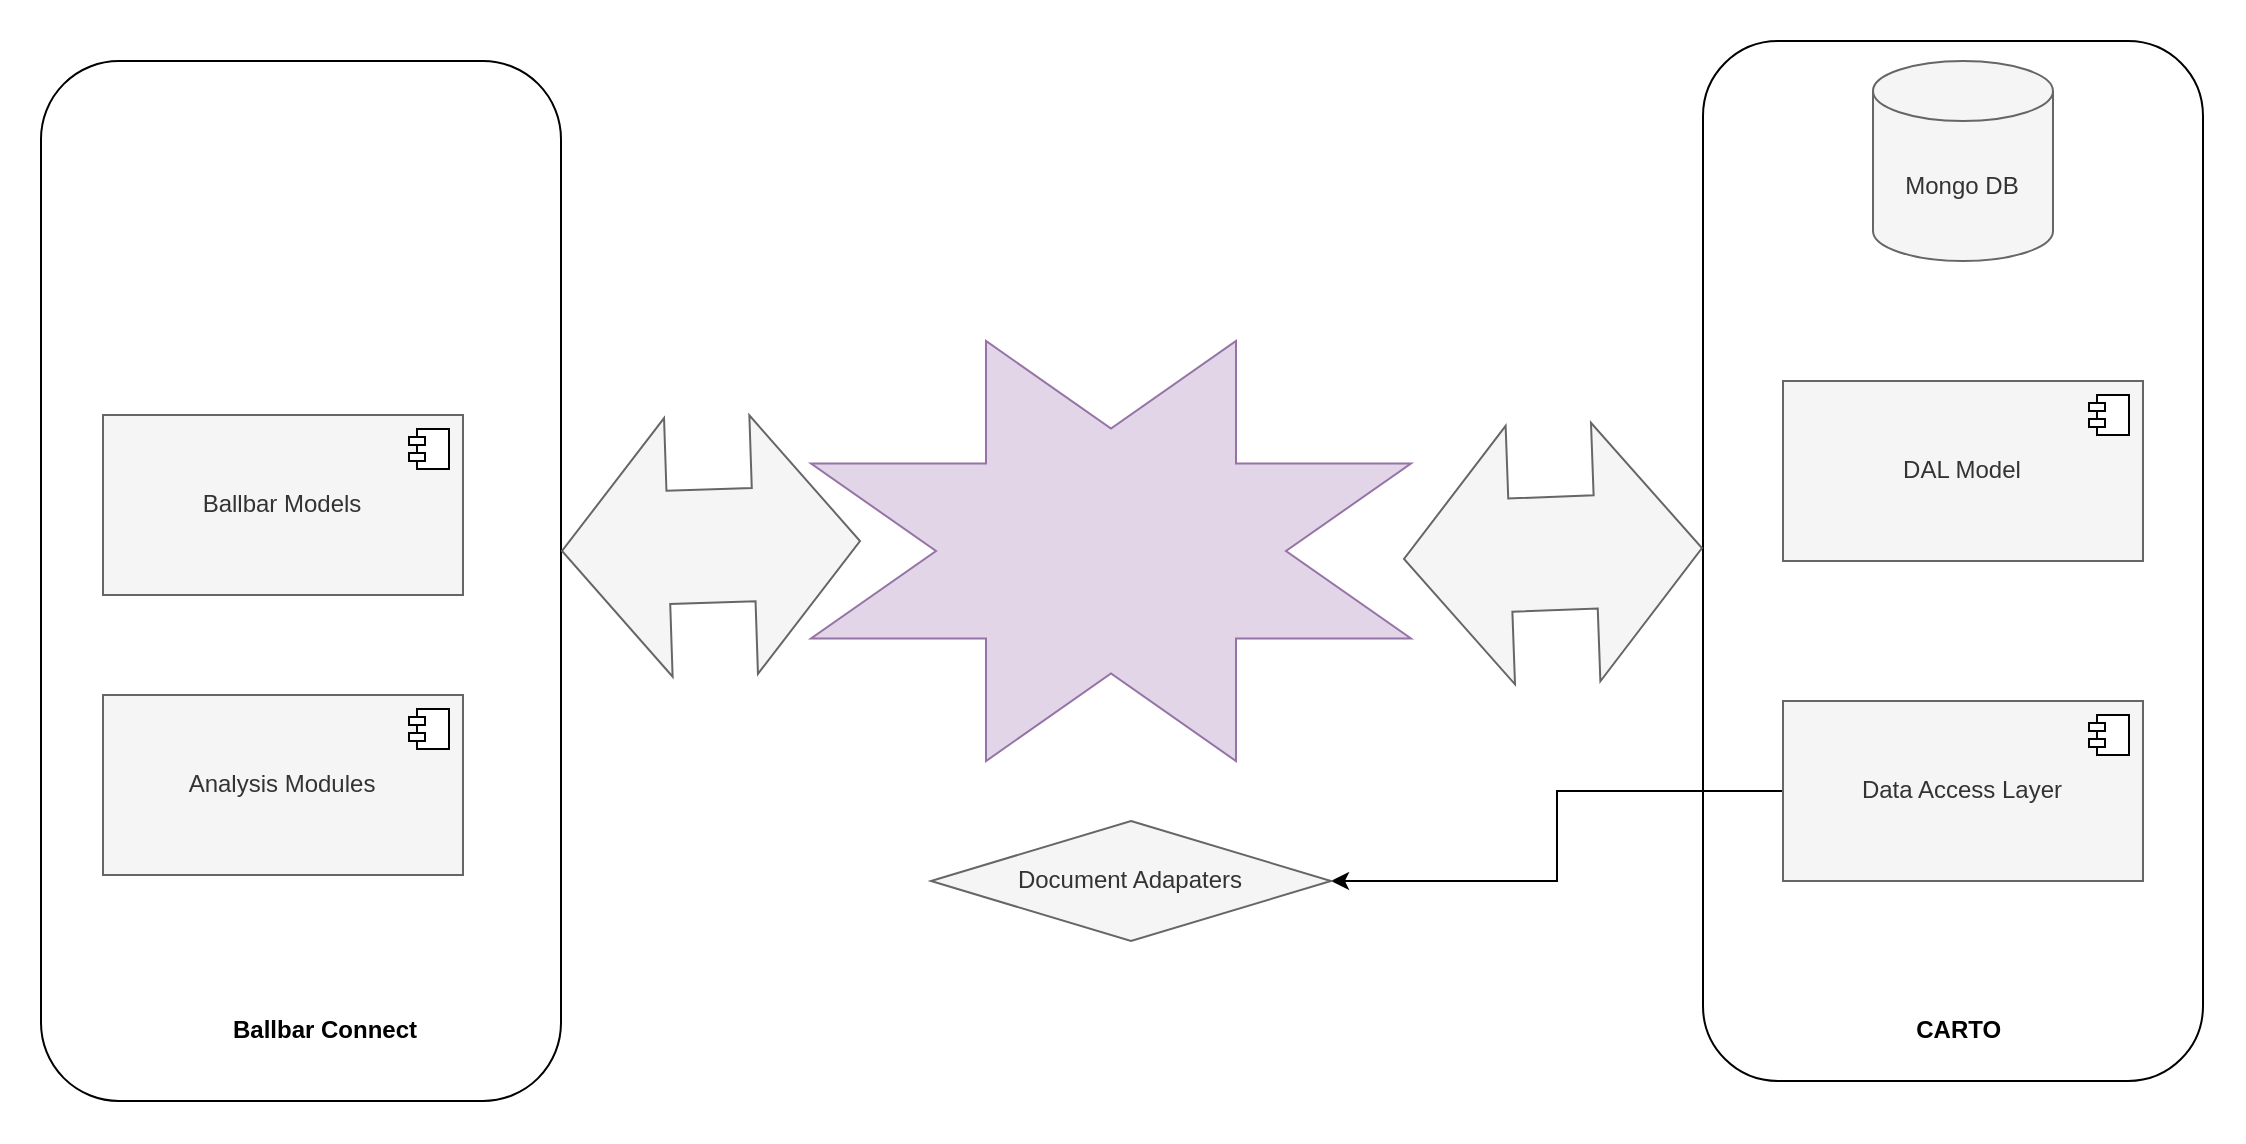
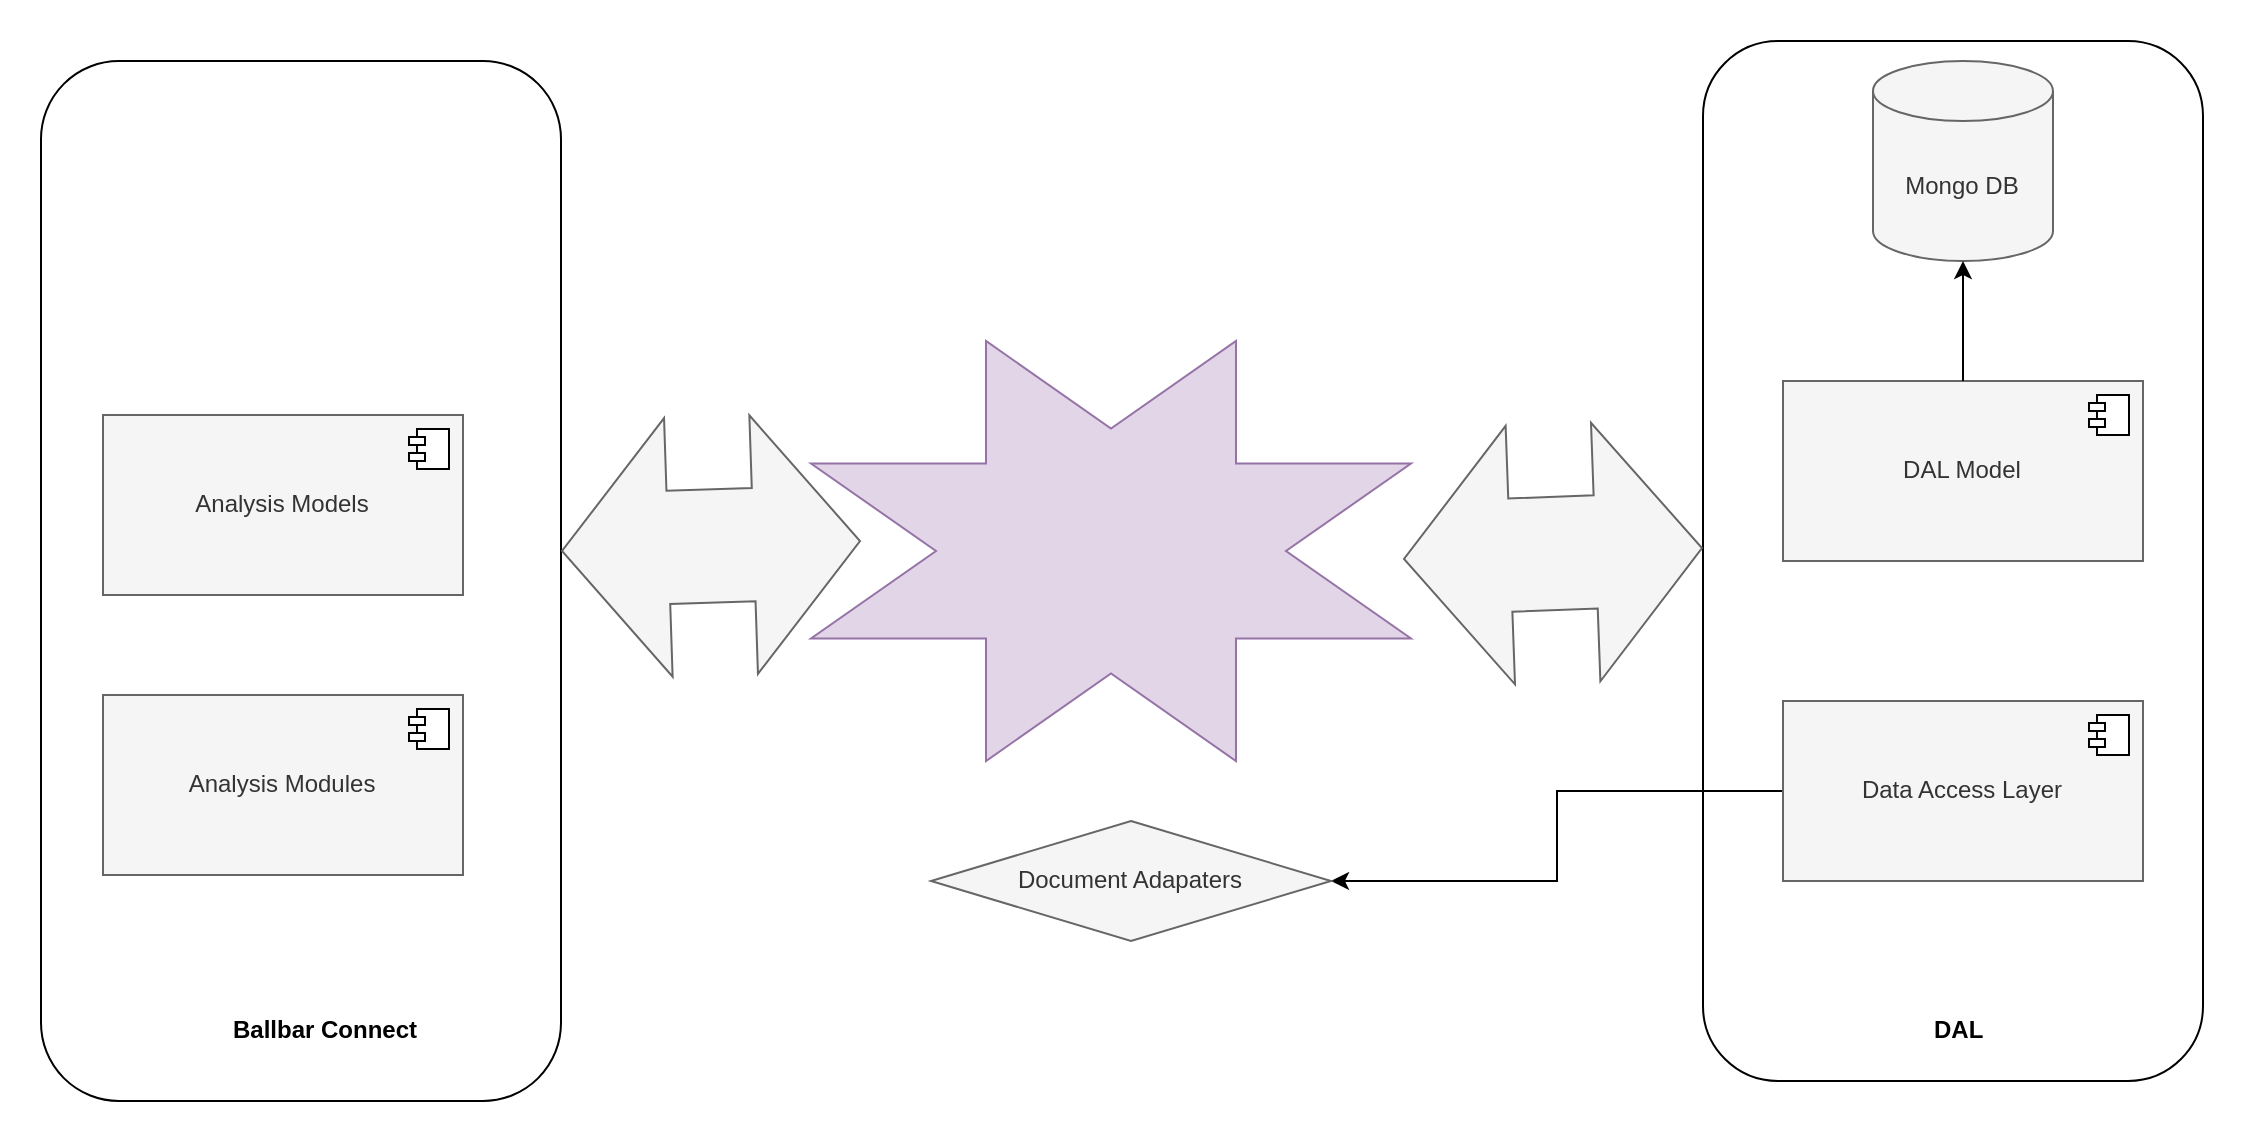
edge "DAL Model" -> "Mongo DB": added
node "Ballbar Models": label "Ballbar Models" -> "Analysis Models"
node "CARTO": label "CARTO" -> "DAL"
